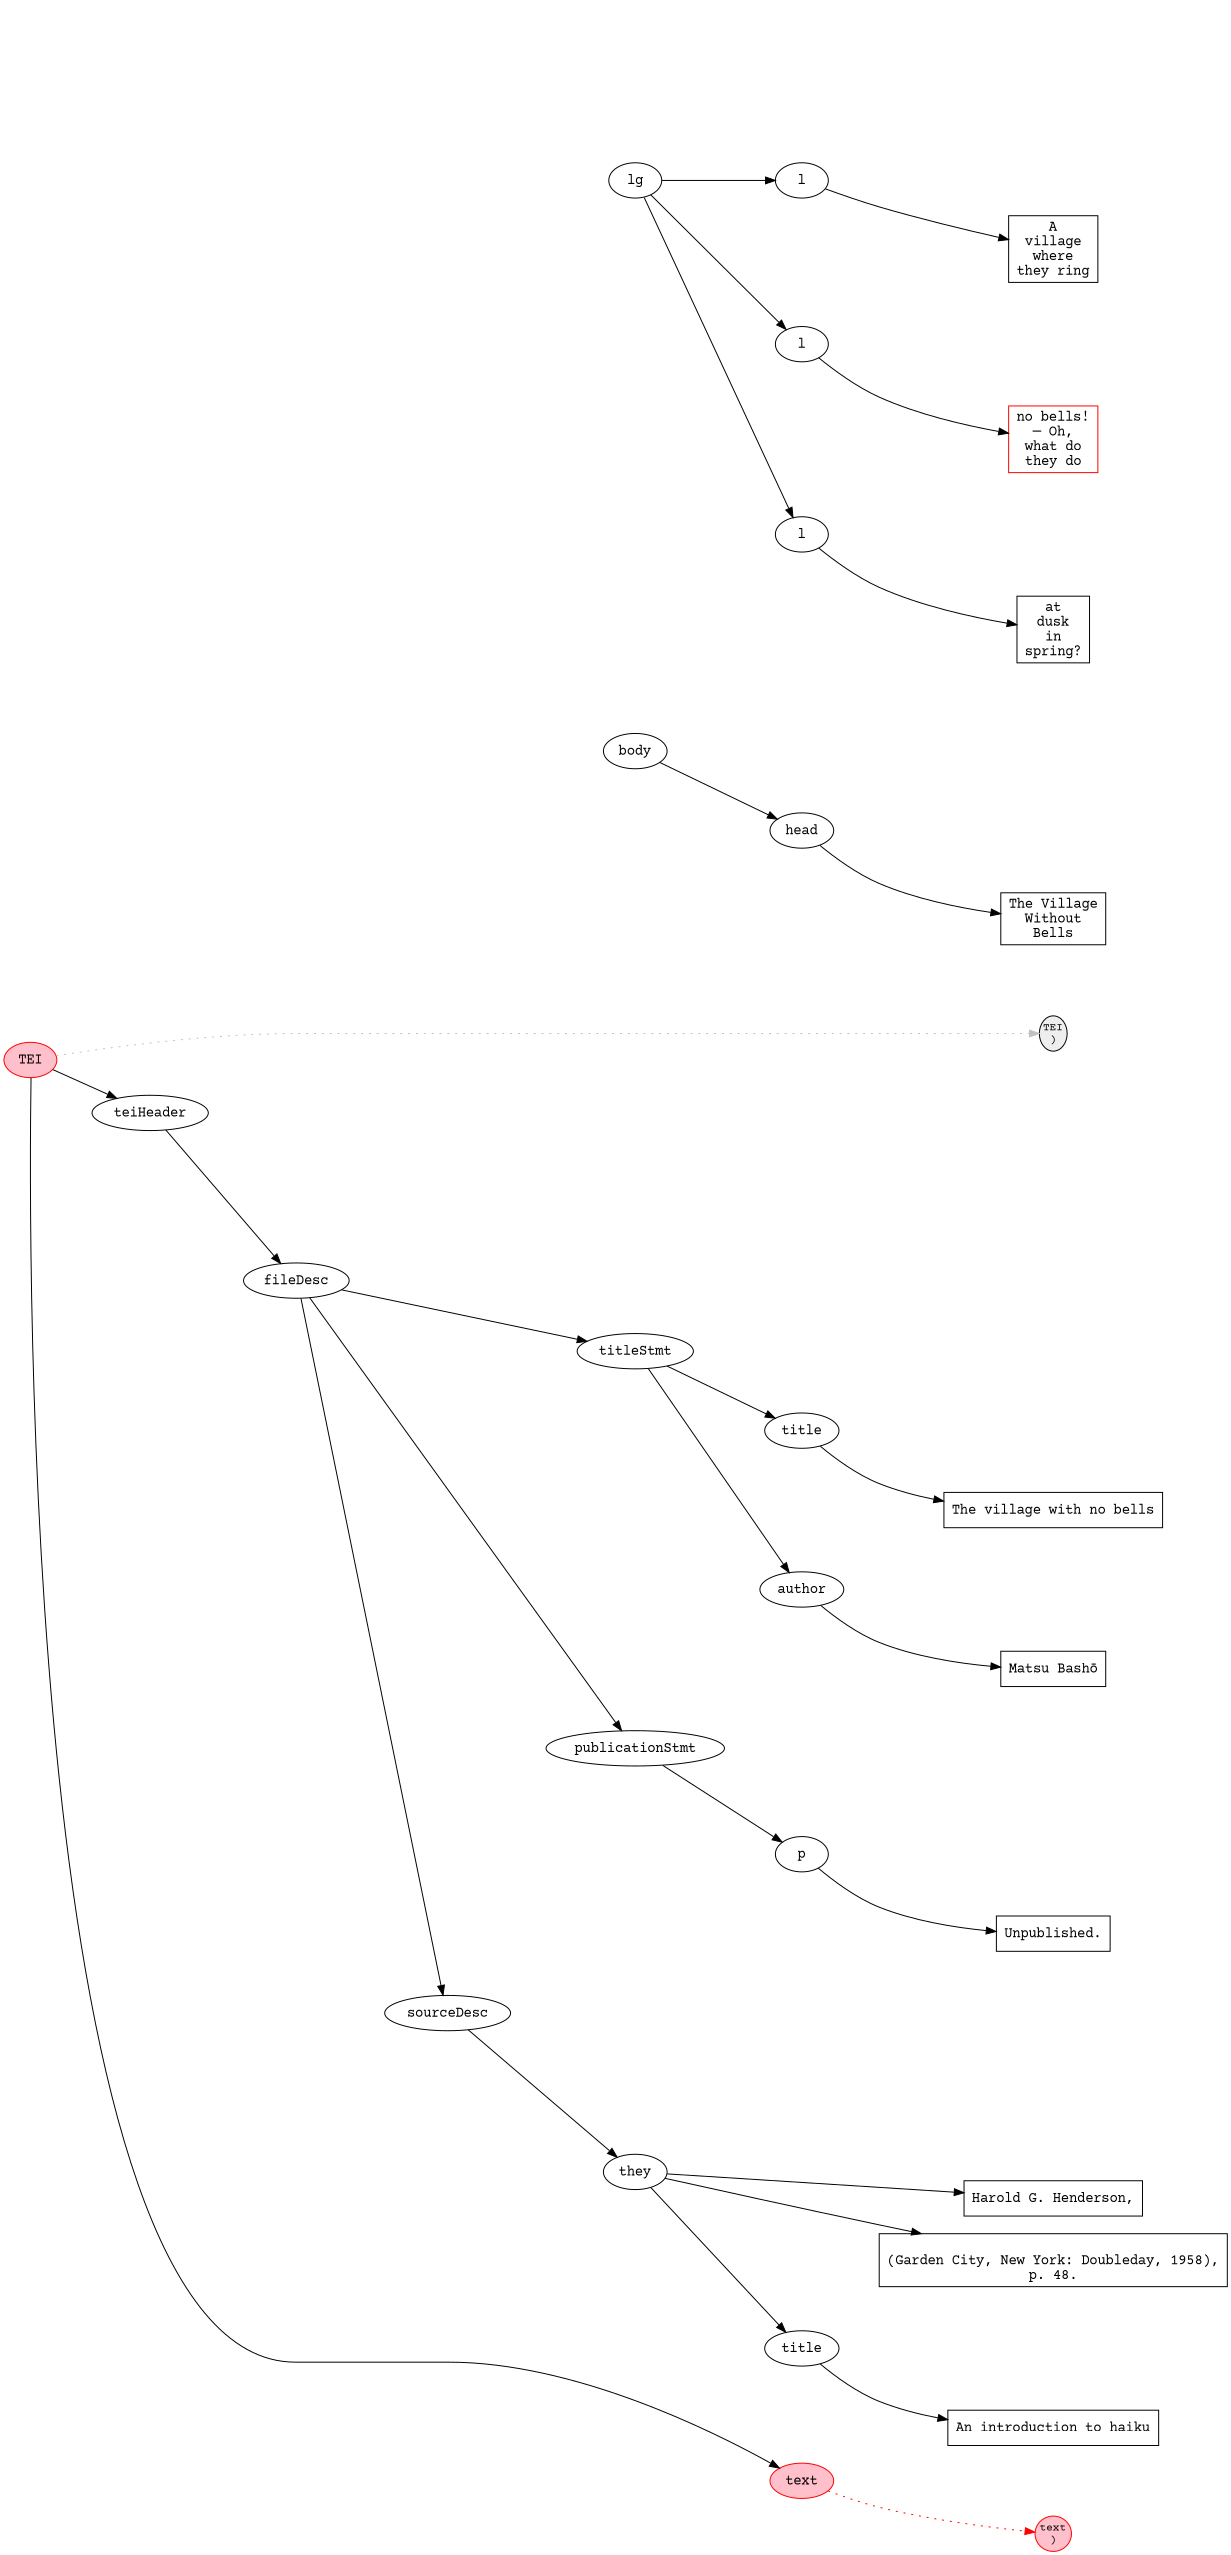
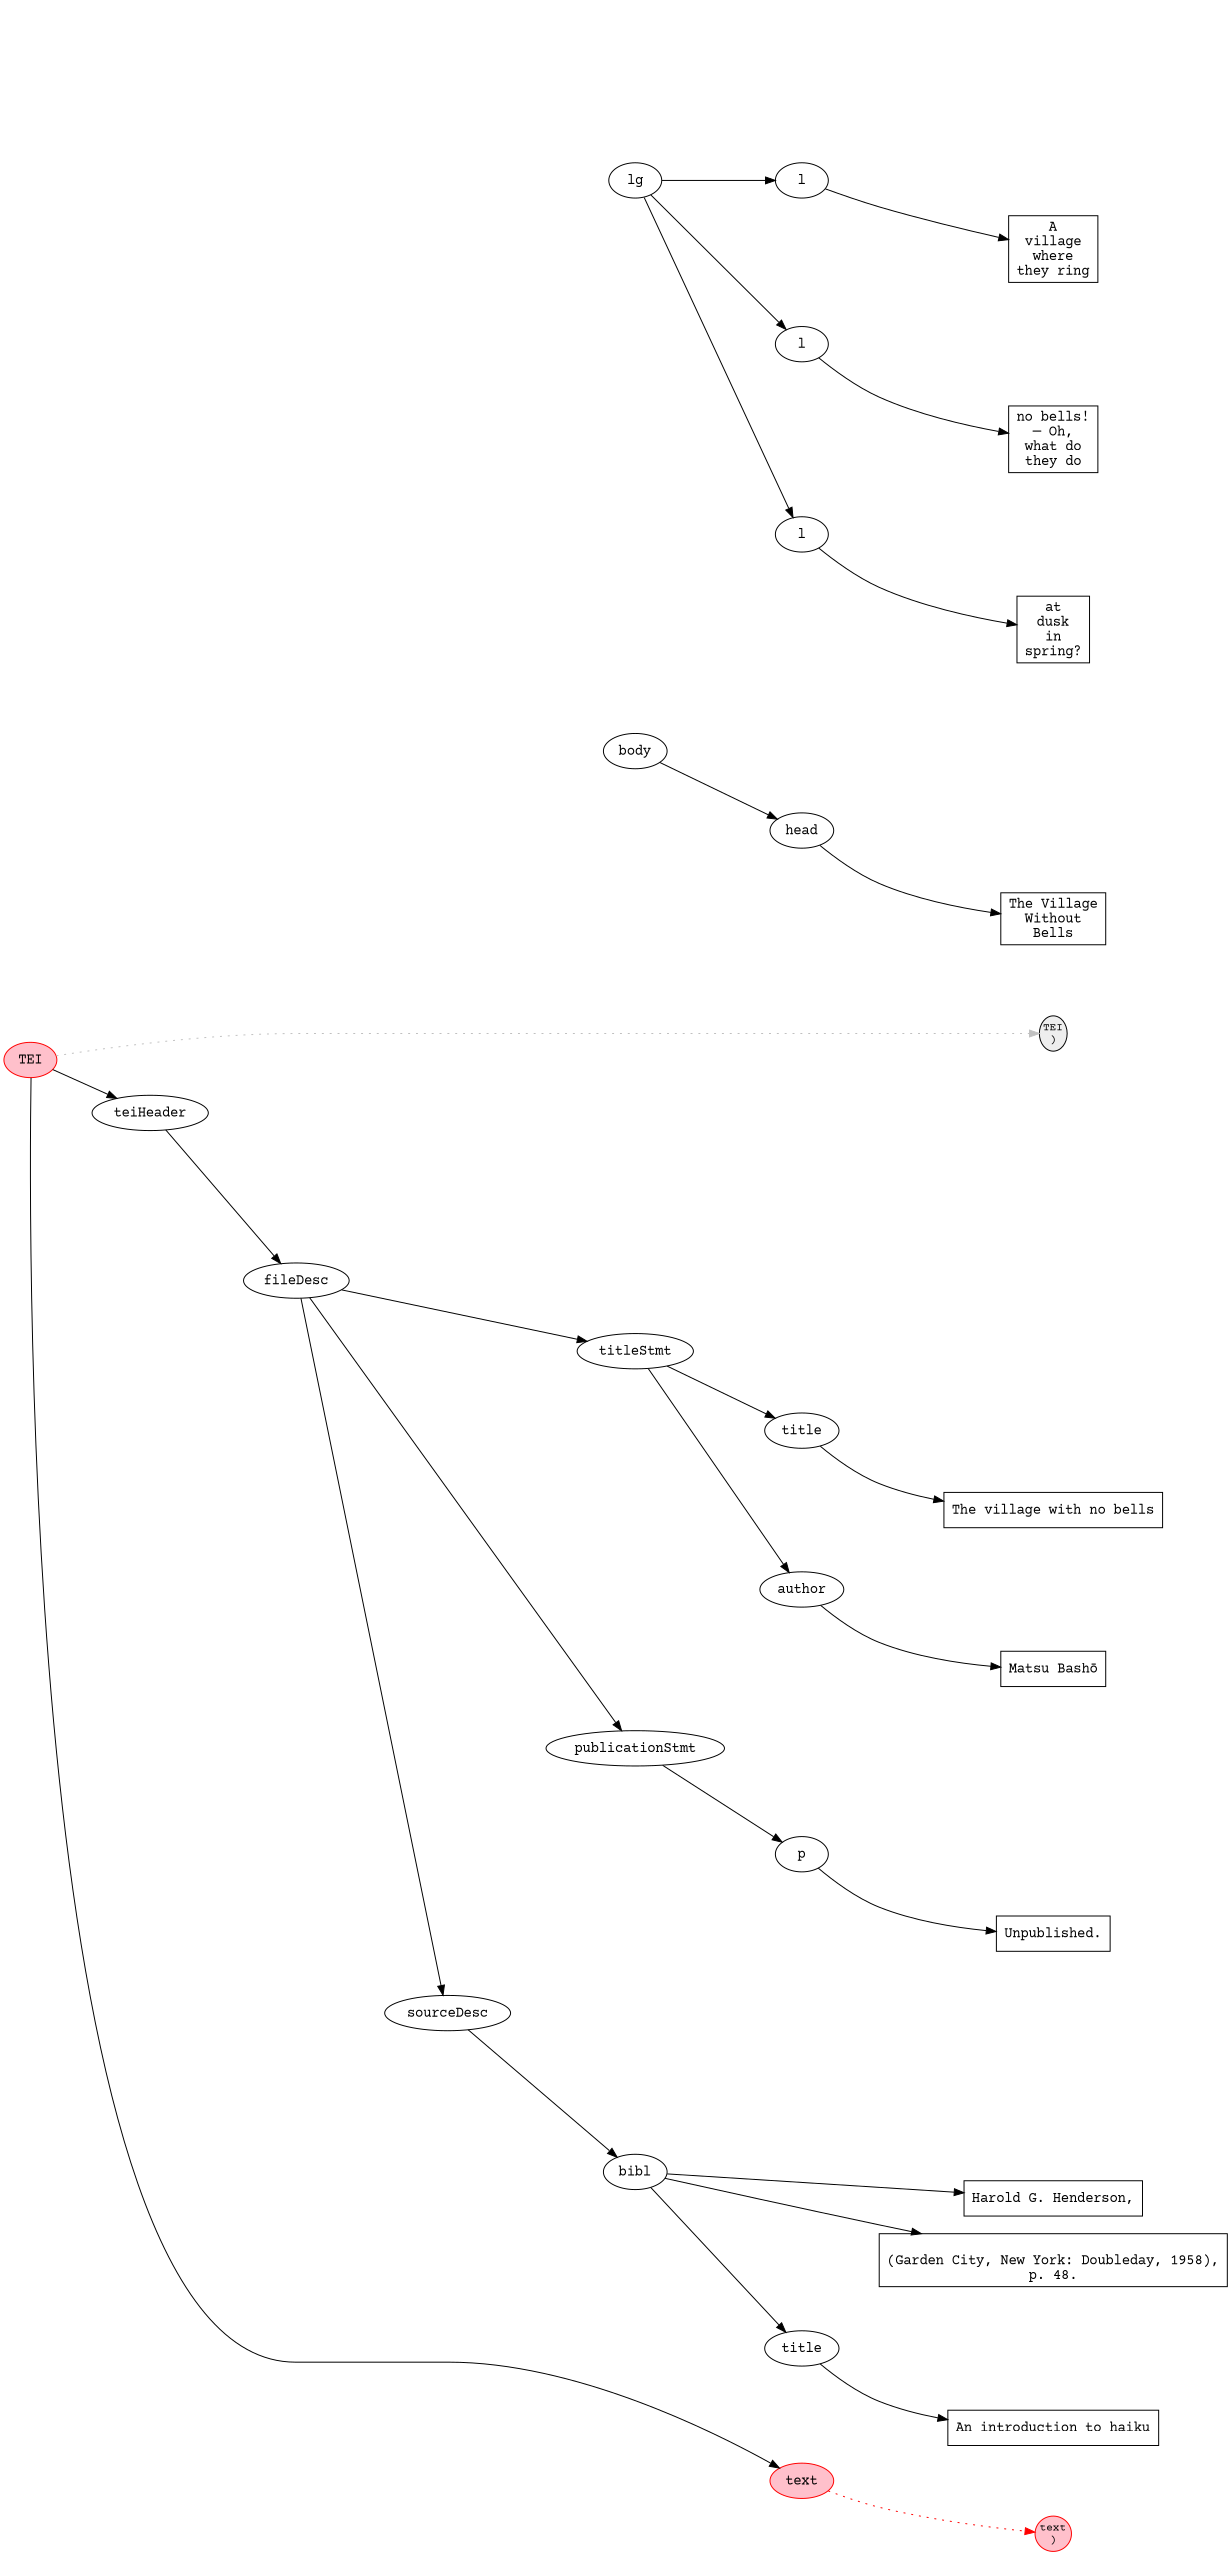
node "no bells! — Oh, what do they do": color red -> black
node "they": label "they" -> "bibl"
